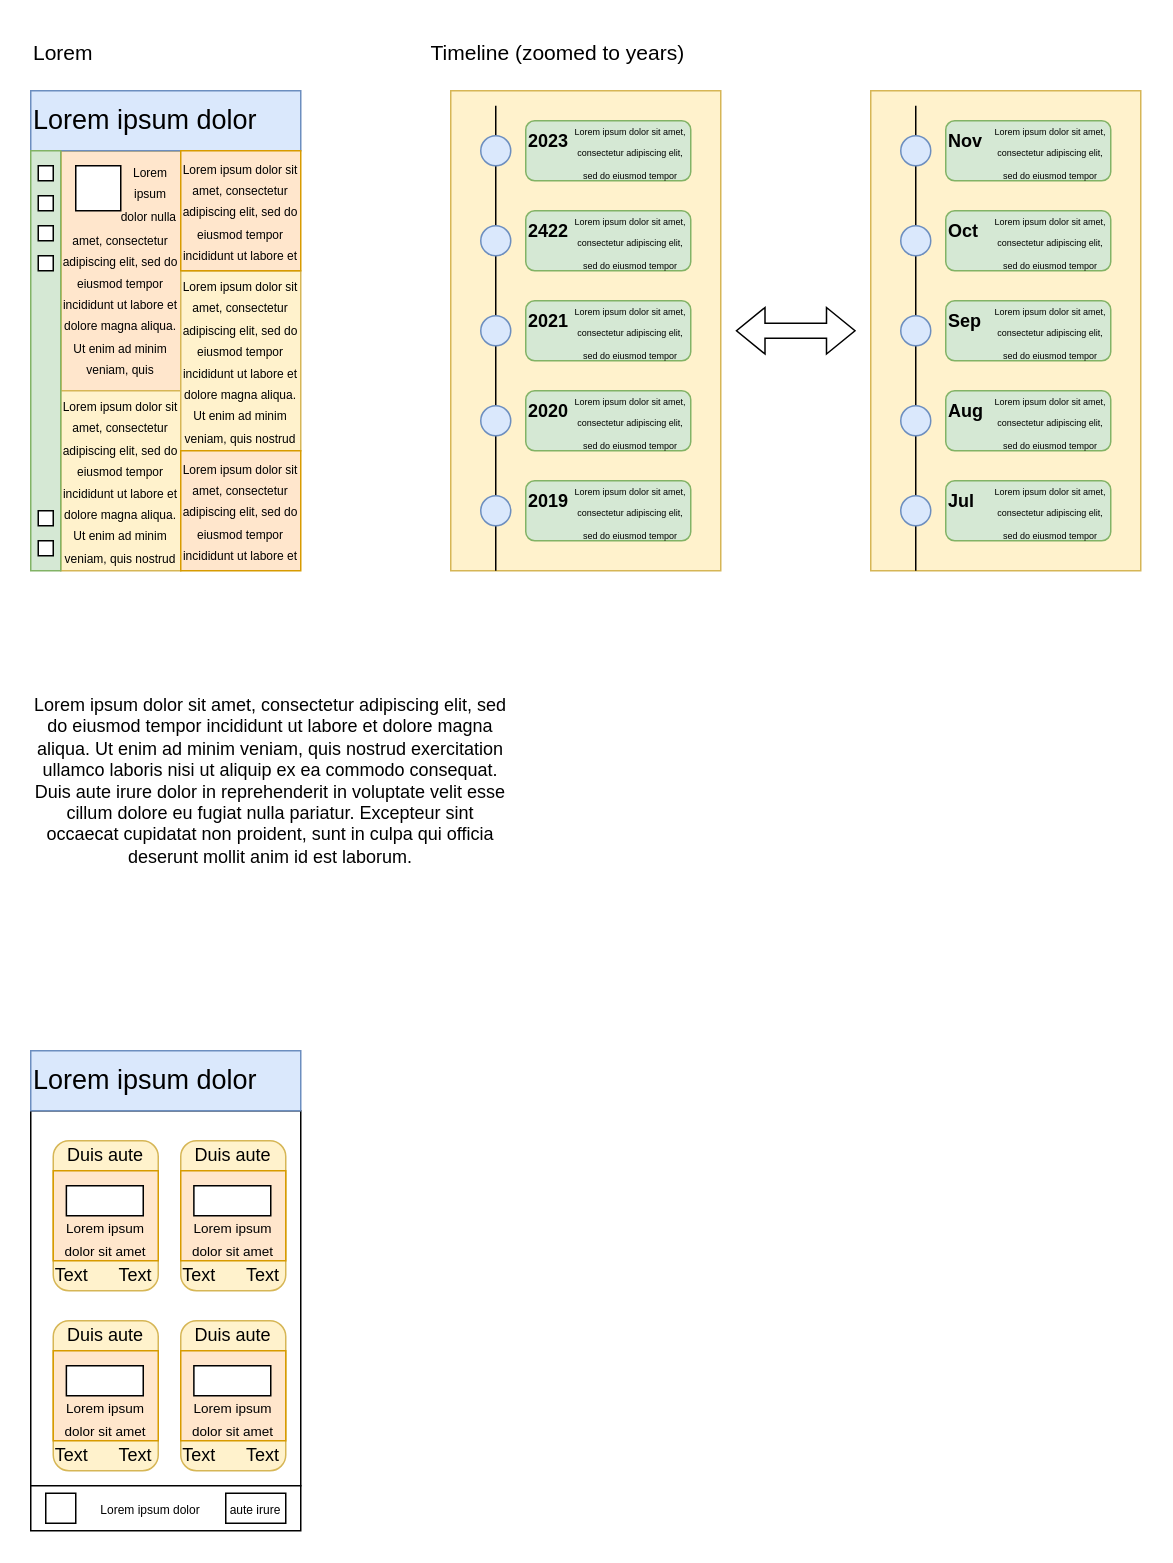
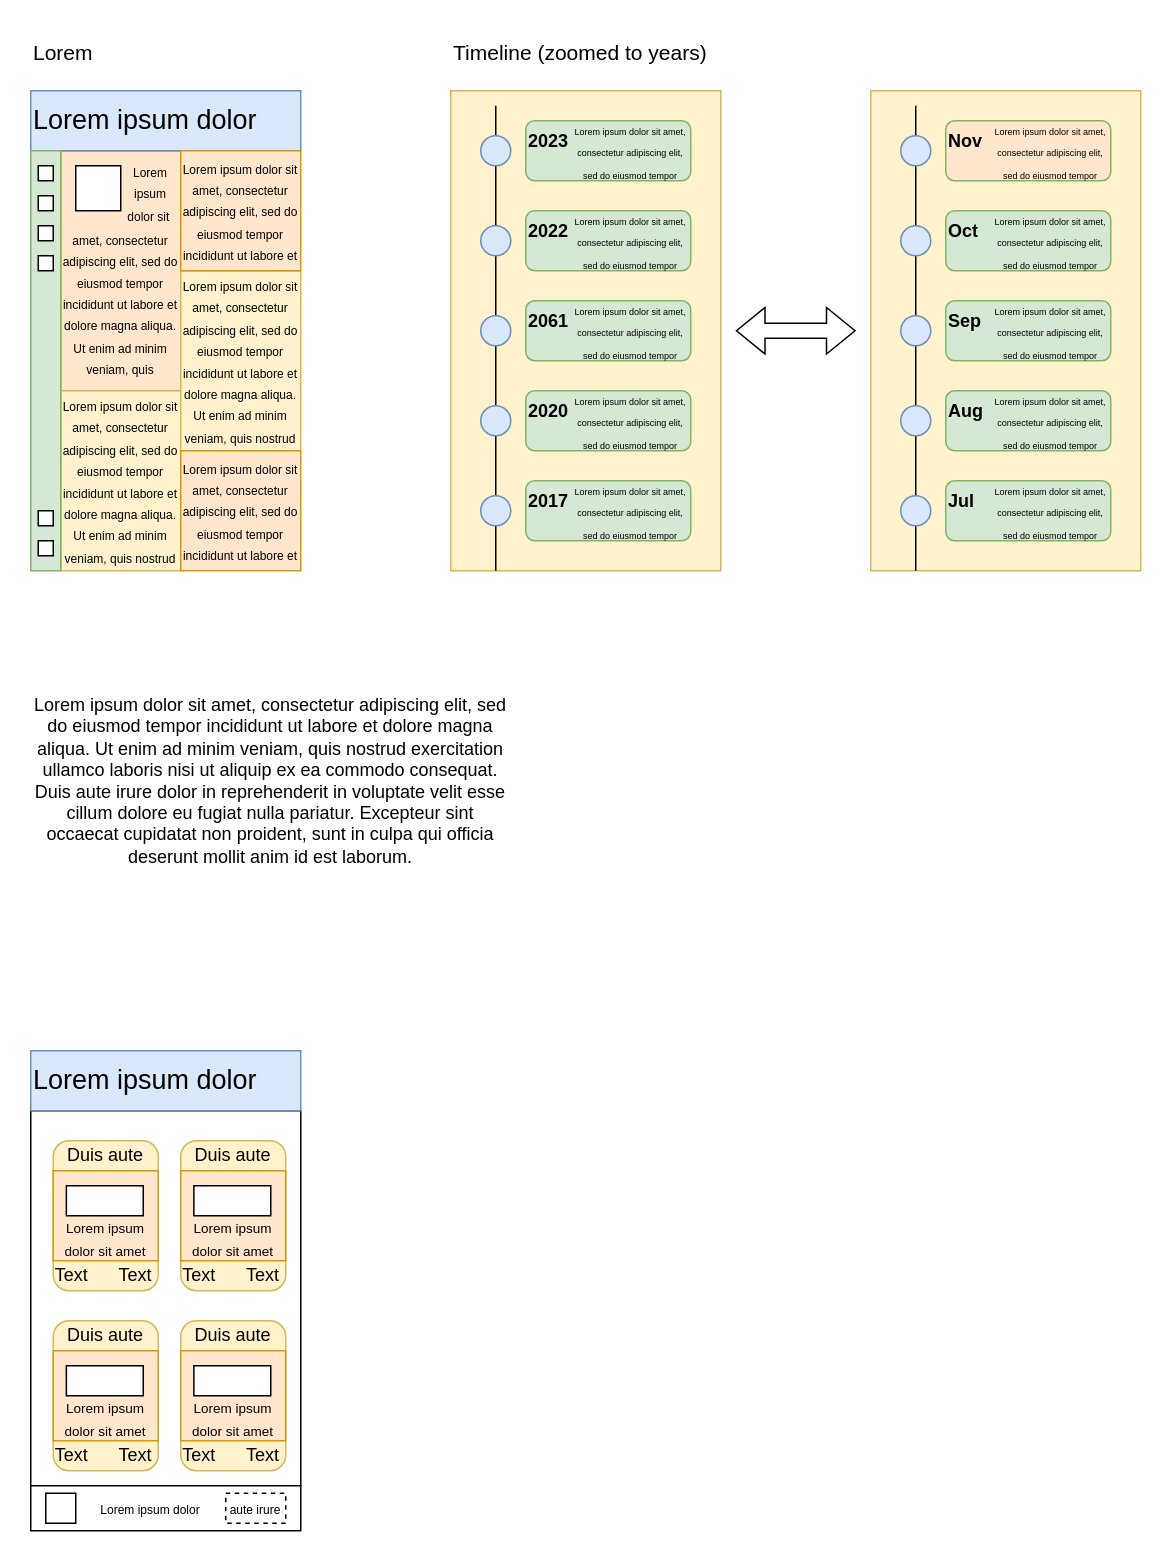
node "Timeline (zoomed to years)": moved (563, 53) -> (586, 53)
node "Nov": fillcolor #d5e8d4 -> #ffe6cc
node "Lorem ipsum dolor nulla": label "Lorem ipsum dolor nulla" -> "Lorem ipsum dolor sit"
node "2422": label "2422" -> "2022"
node "2021": label "2021" -> "2061"
node "2019": label "2019" -> "2017"
node "aute irure": style solid -> dashed
